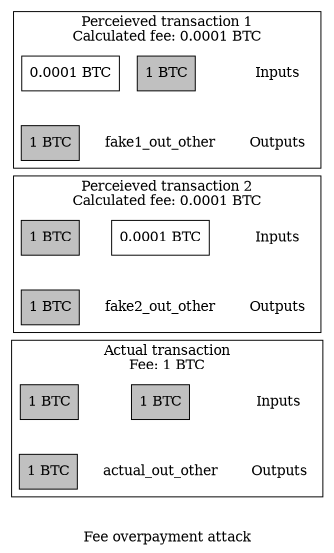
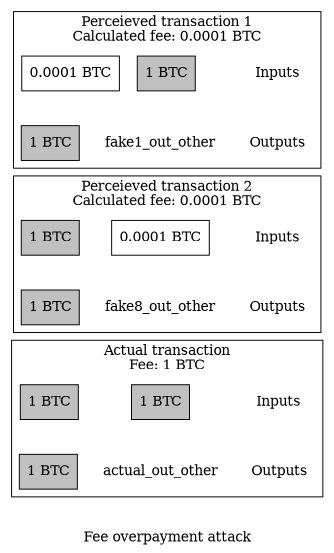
node "fake2_out_other": label "fake2_out_other" -> "fake8_out_other"
